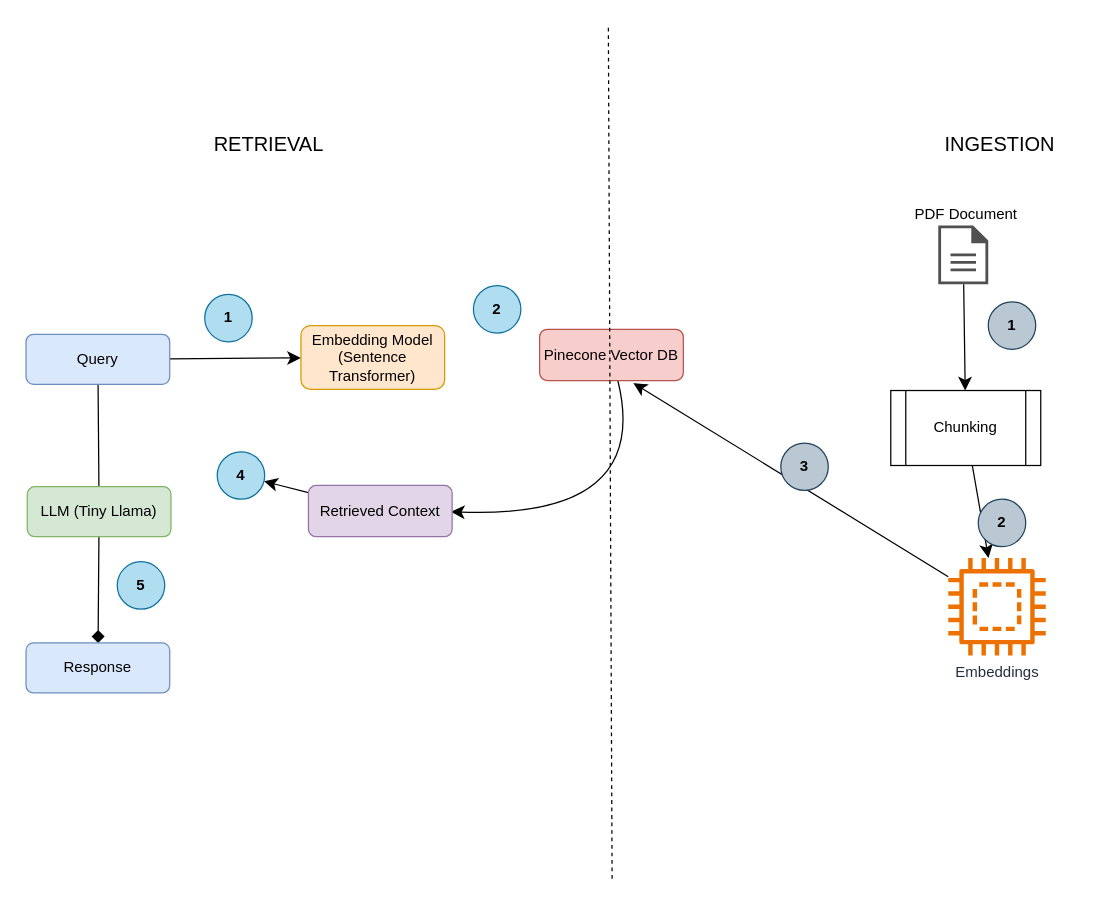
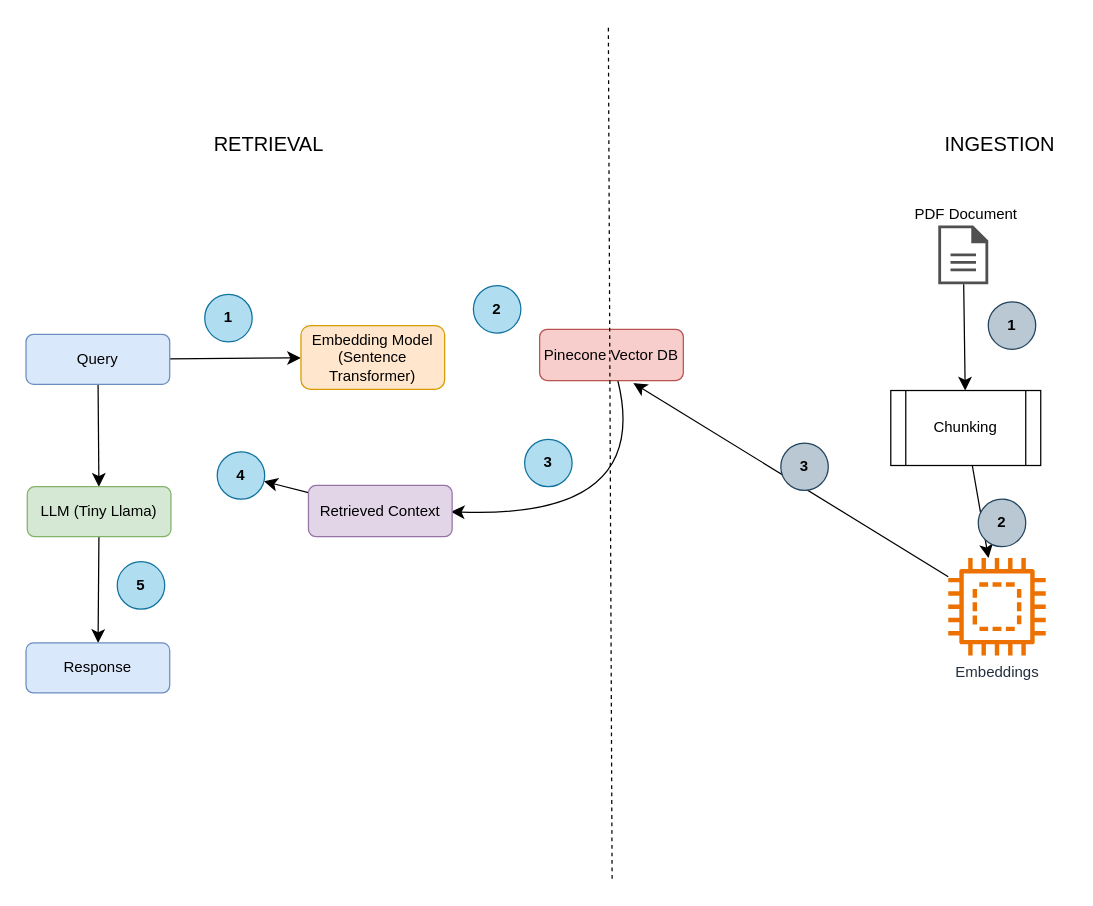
node "3": added
edge "Query" -- "LLM (Tiny Llama)": arrowhead none -> classic
edge "LLM (Tiny Llama)" -> "Response": arrowhead diamond -> classic
